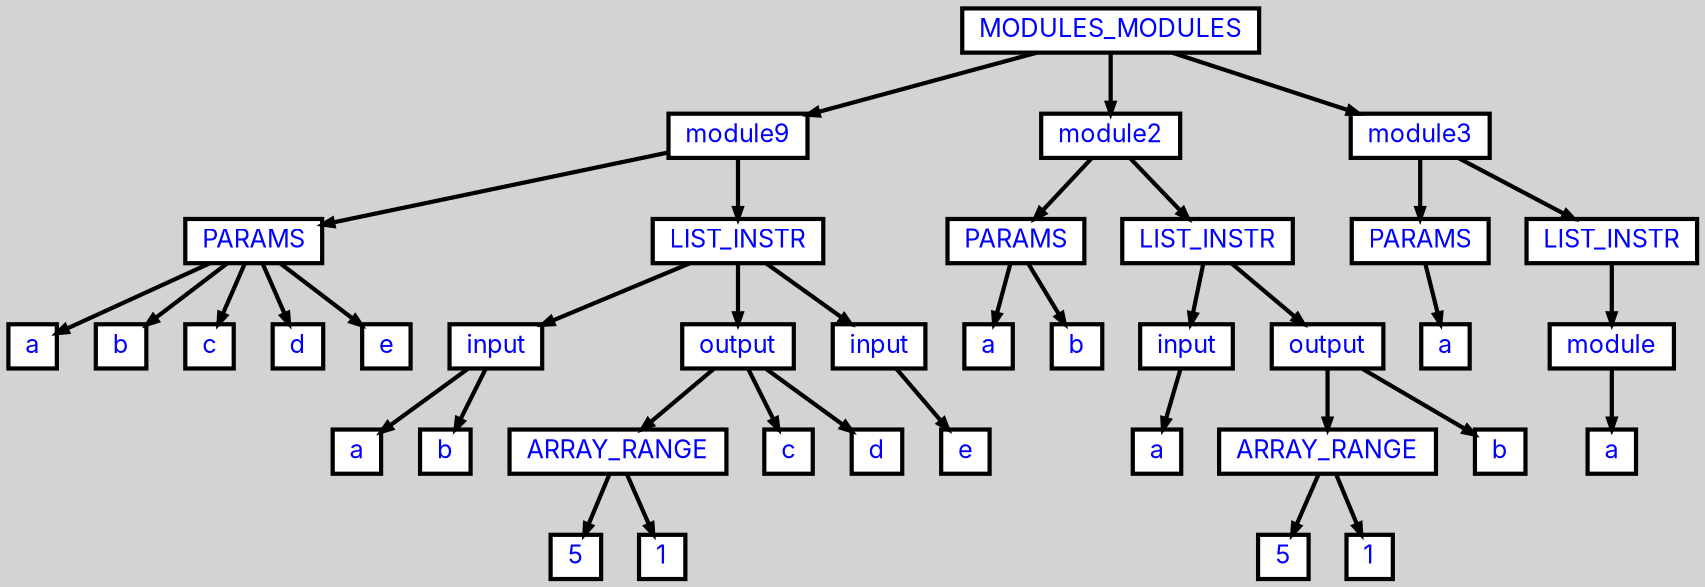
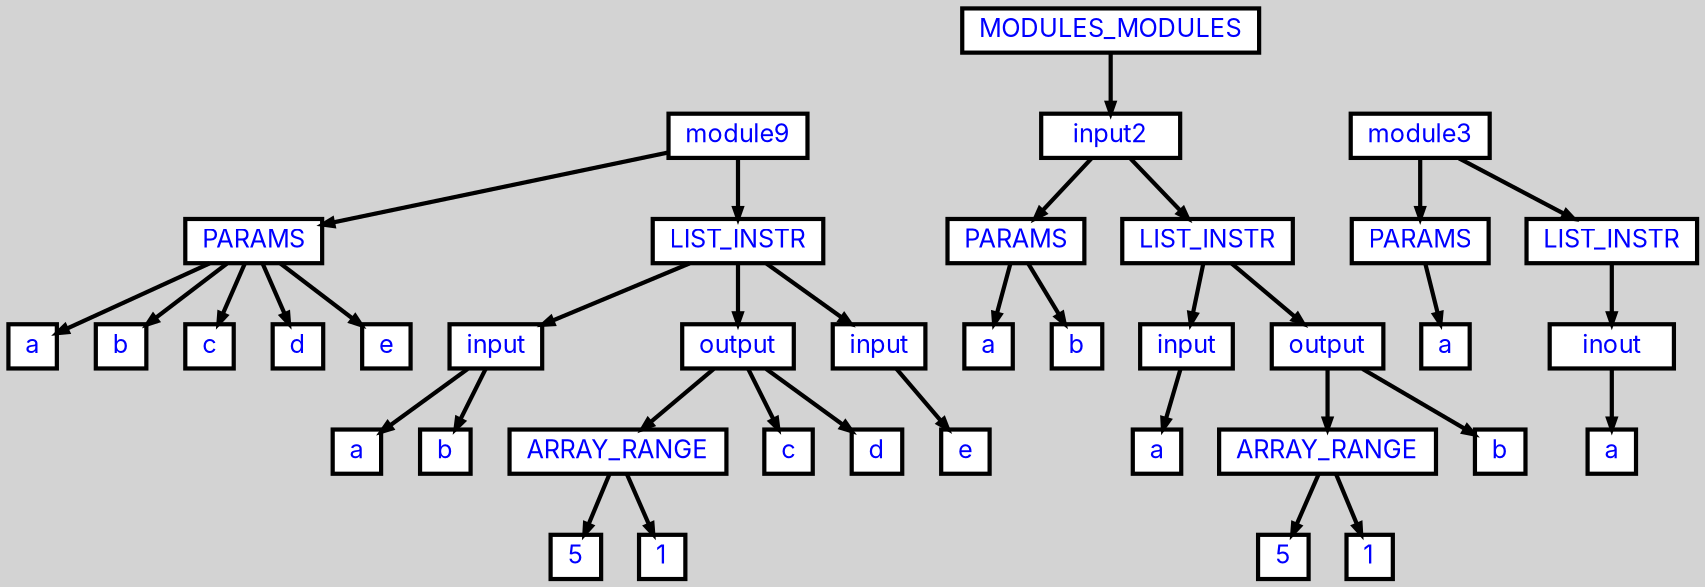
edge "MODULES_MODULES" -> "module3": removed
edge "MODULES_MODULES" -> "module9": removed
node "module2": label "module2" -> "input2"
node "module": label "module" -> "inout"
